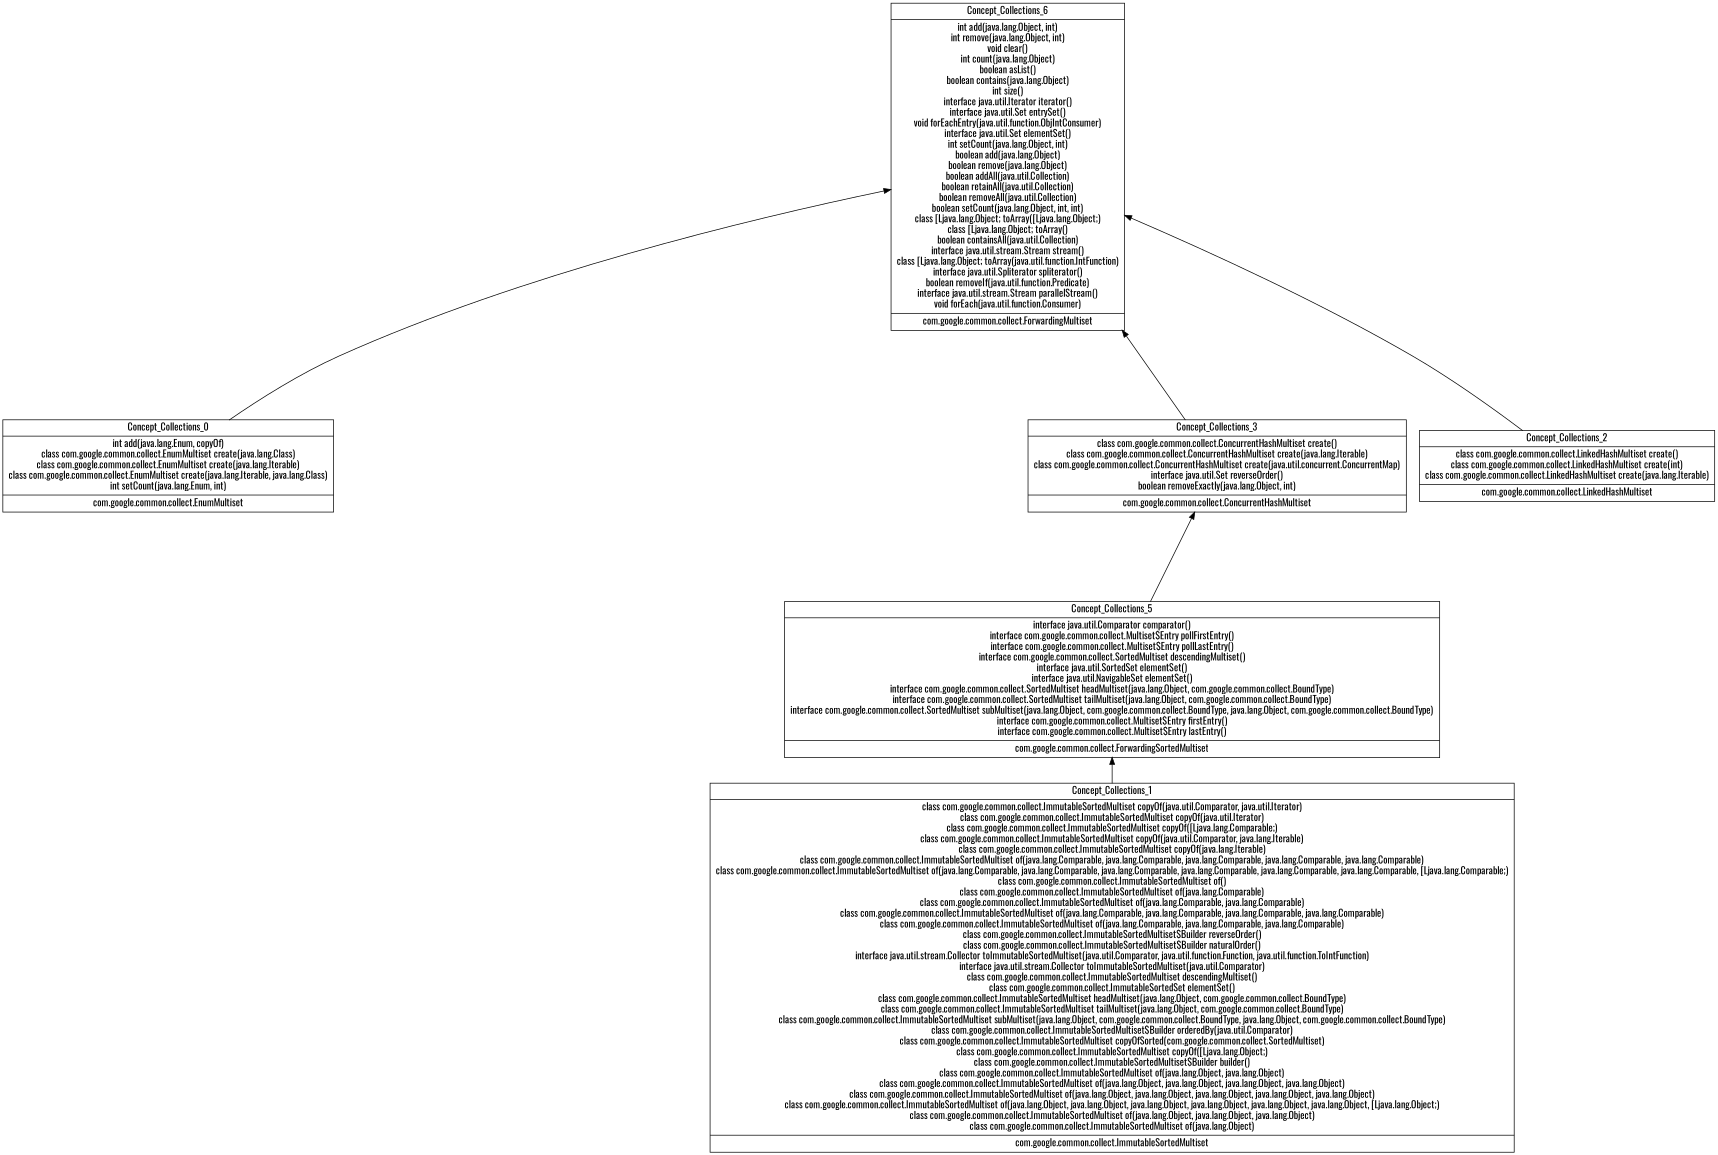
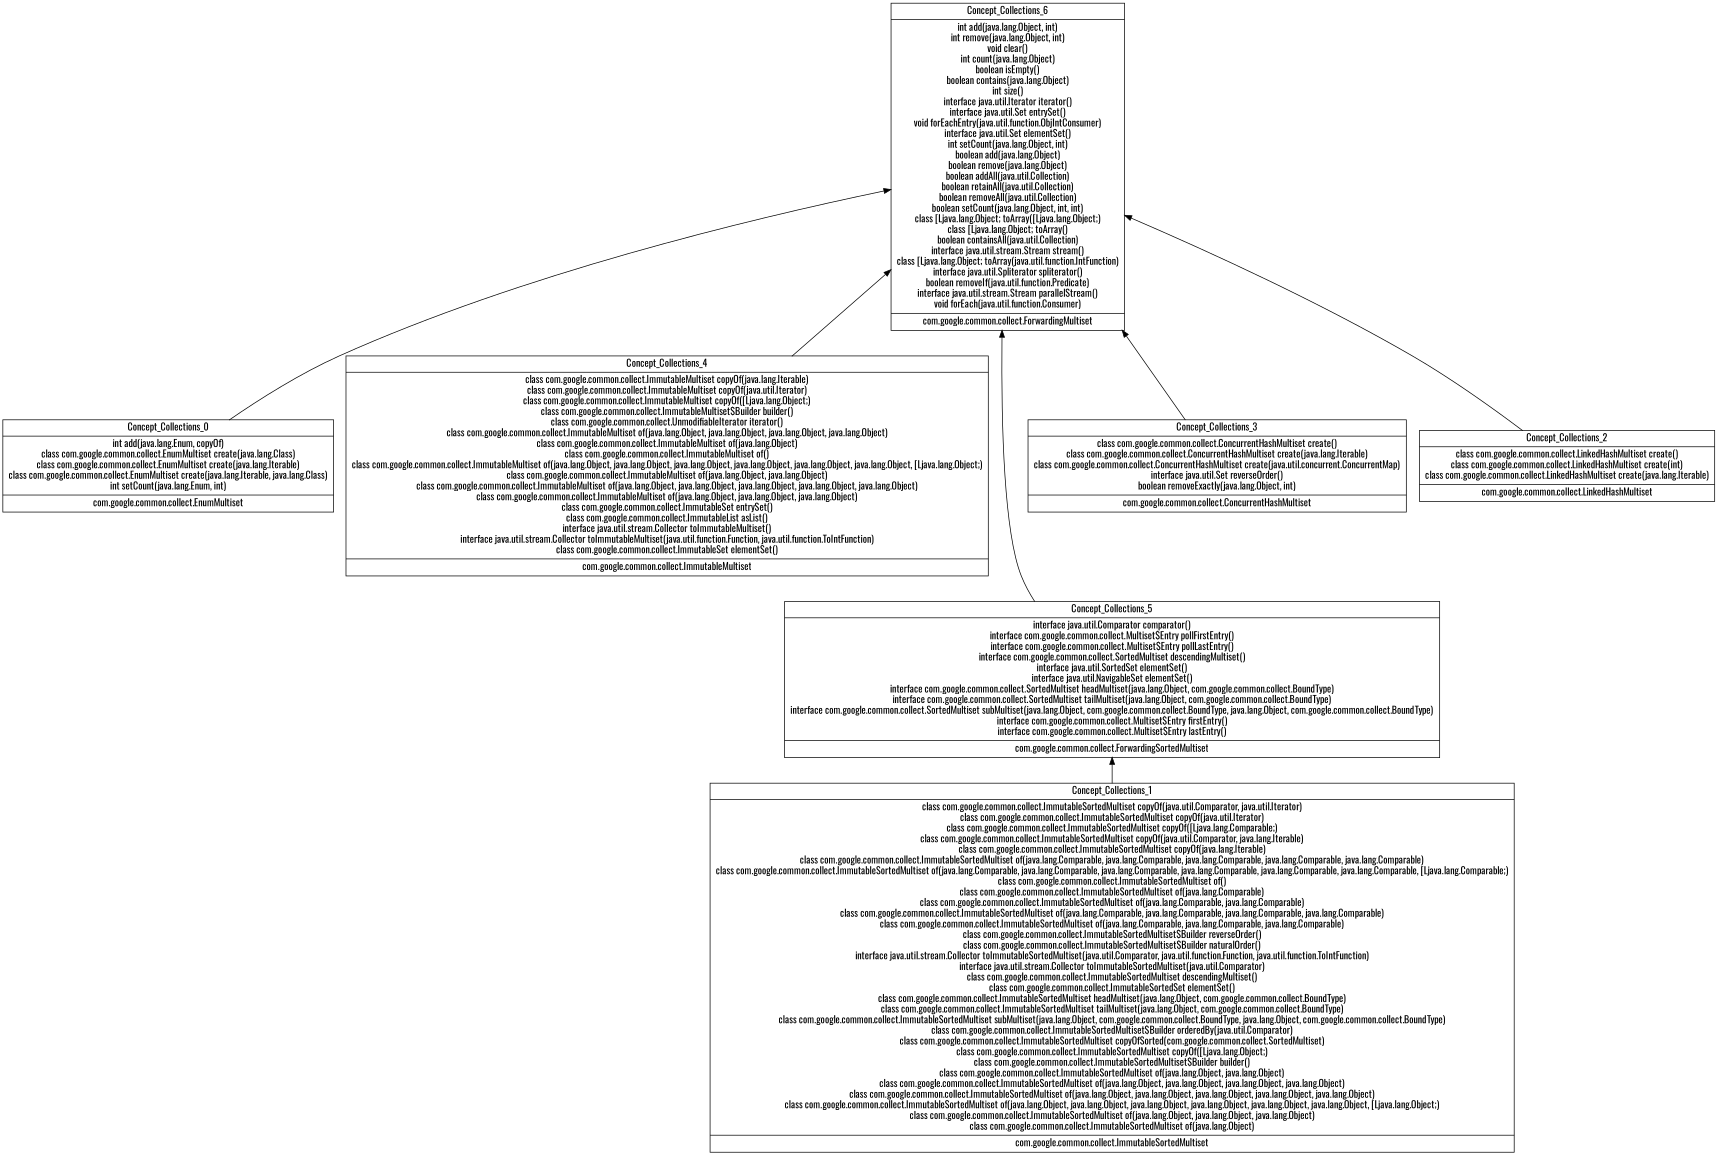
node "Concept_Collections_6": text "boolean asList()" -> "boolean isEmpty()"
node "Concept_Collections_4": added
edge "Concept_Collections_5" -> "Concept_Collections_3": now "Concept_Collections_5" -> "Concept_Collections_6"
